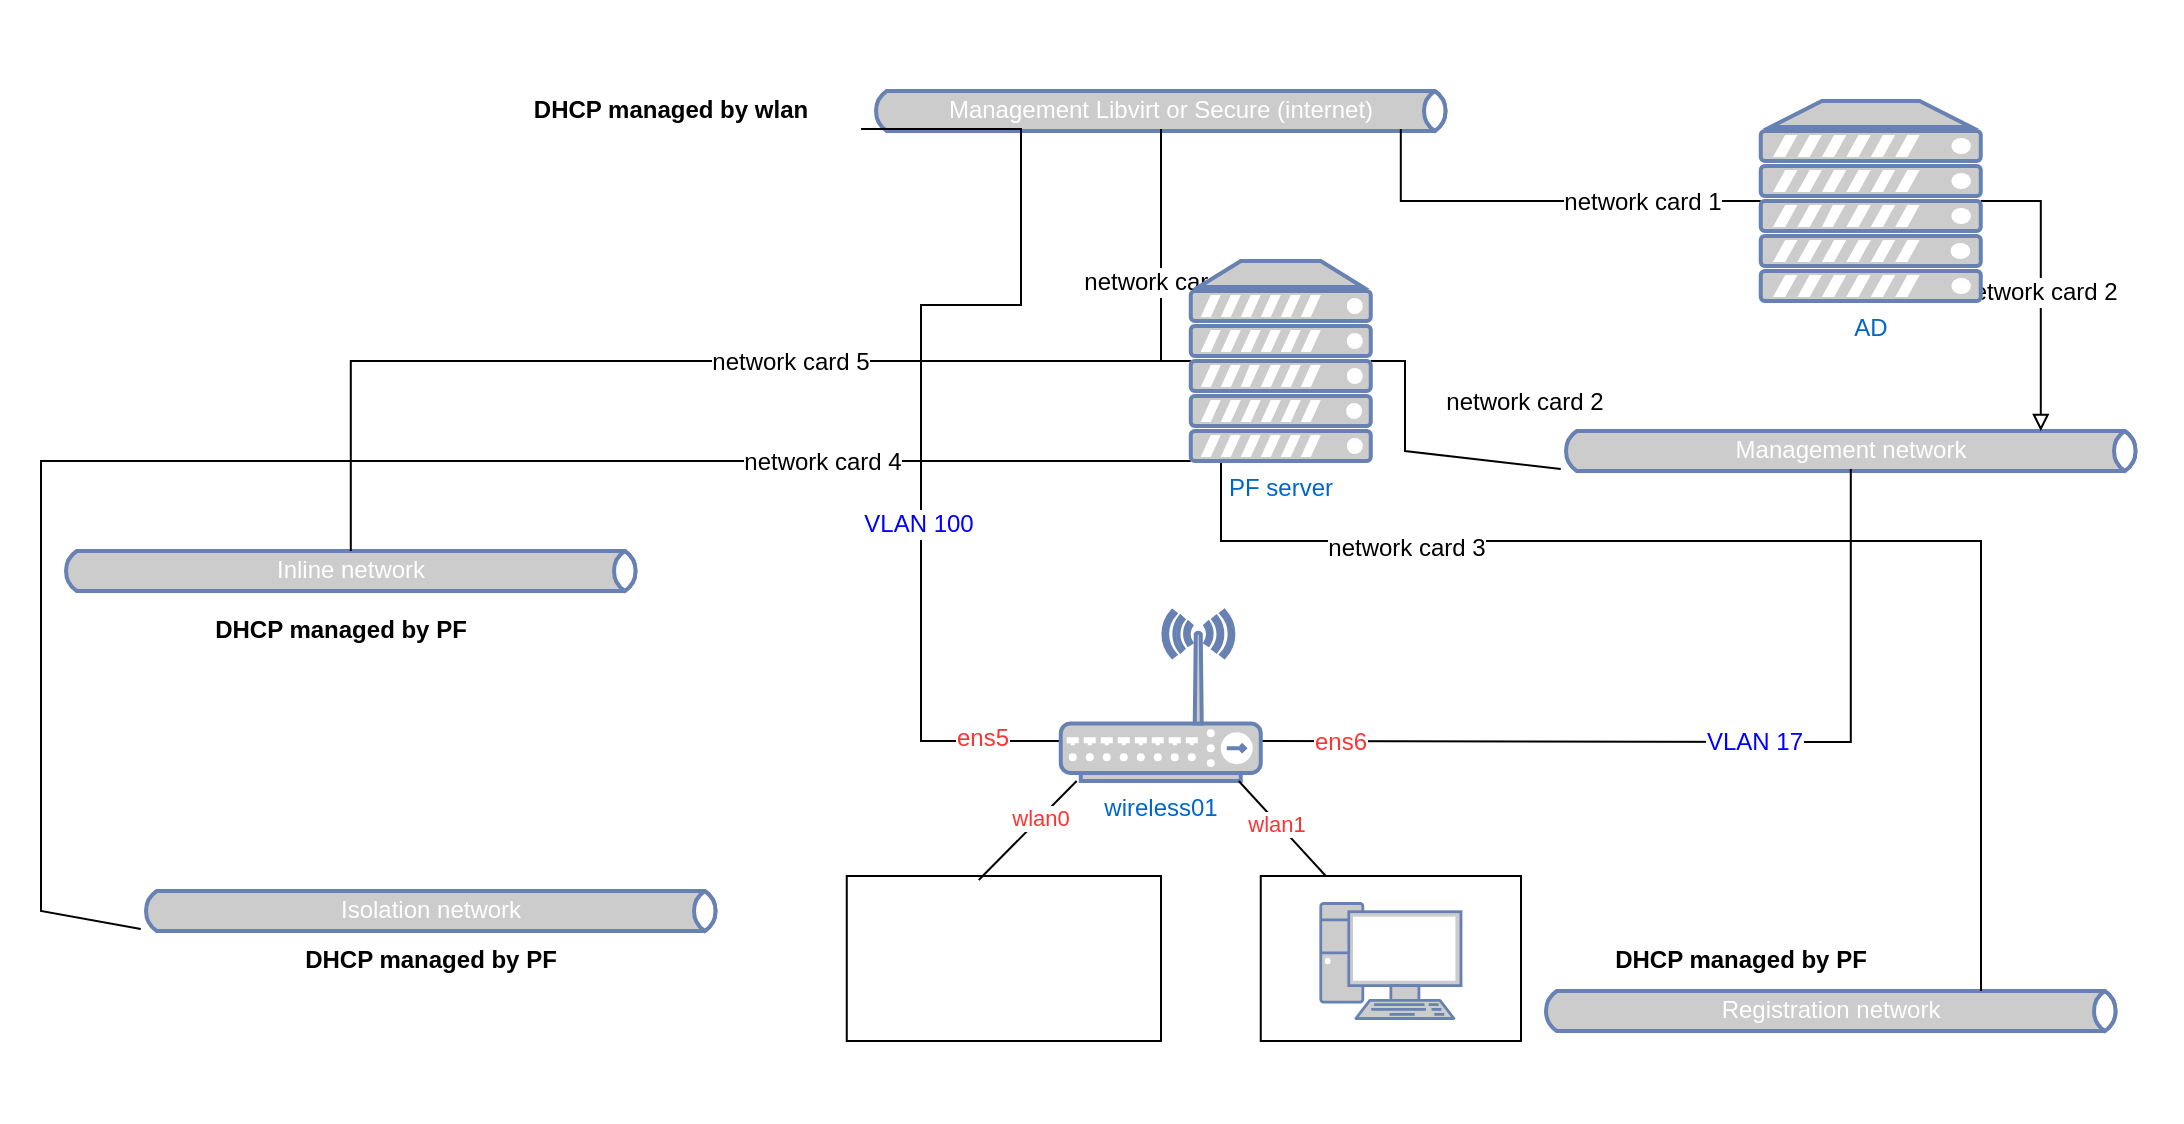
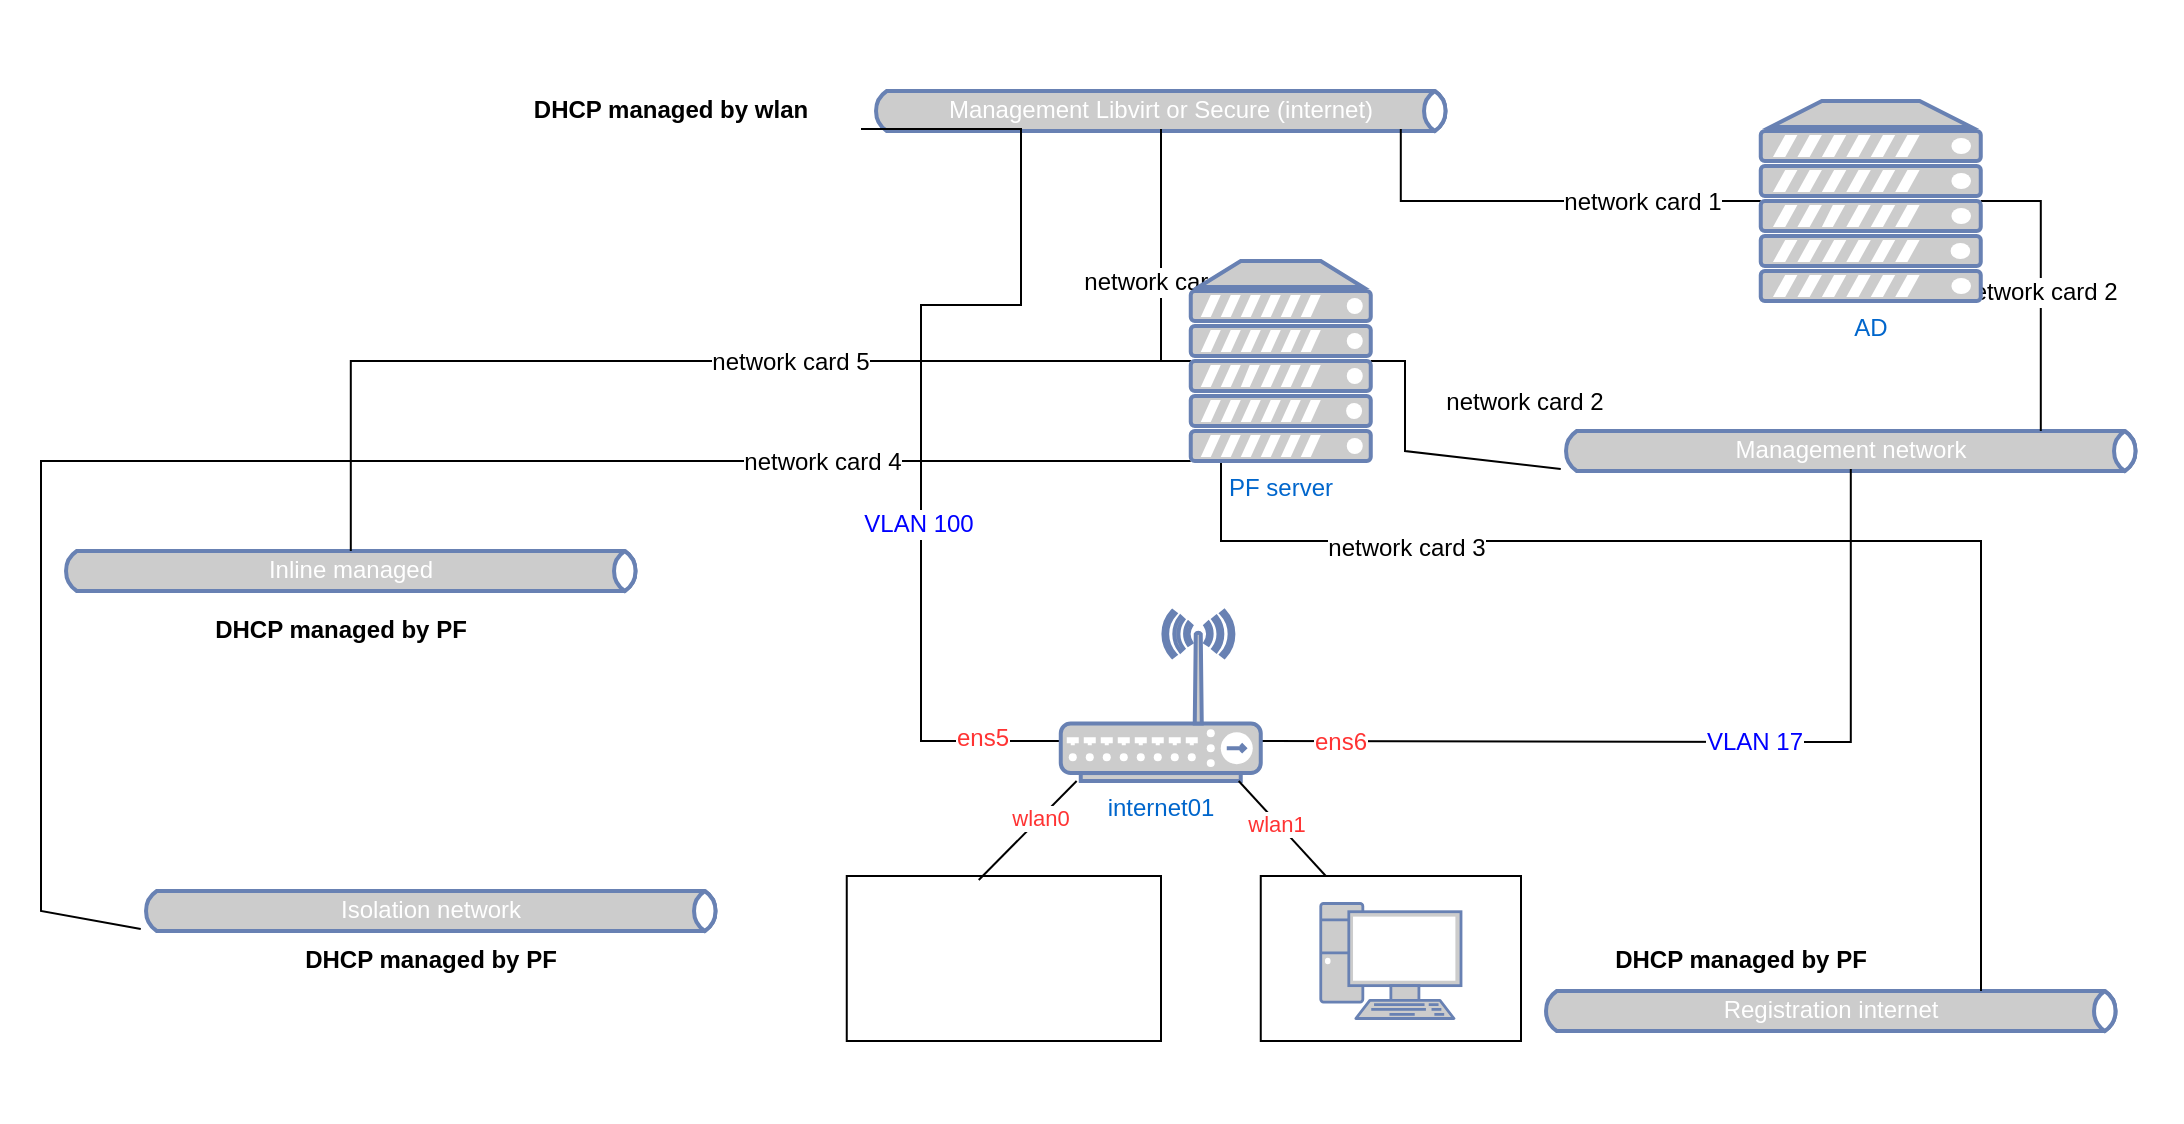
edge "AD" -> "Management network": arrowhead block -> none
node "Inline network": label "Inline network" -> "Inline managed"
node "wireless01": label "wireless01" -> "internet01"
node "Registration network": label "Registration network" -> "Registration internet"
